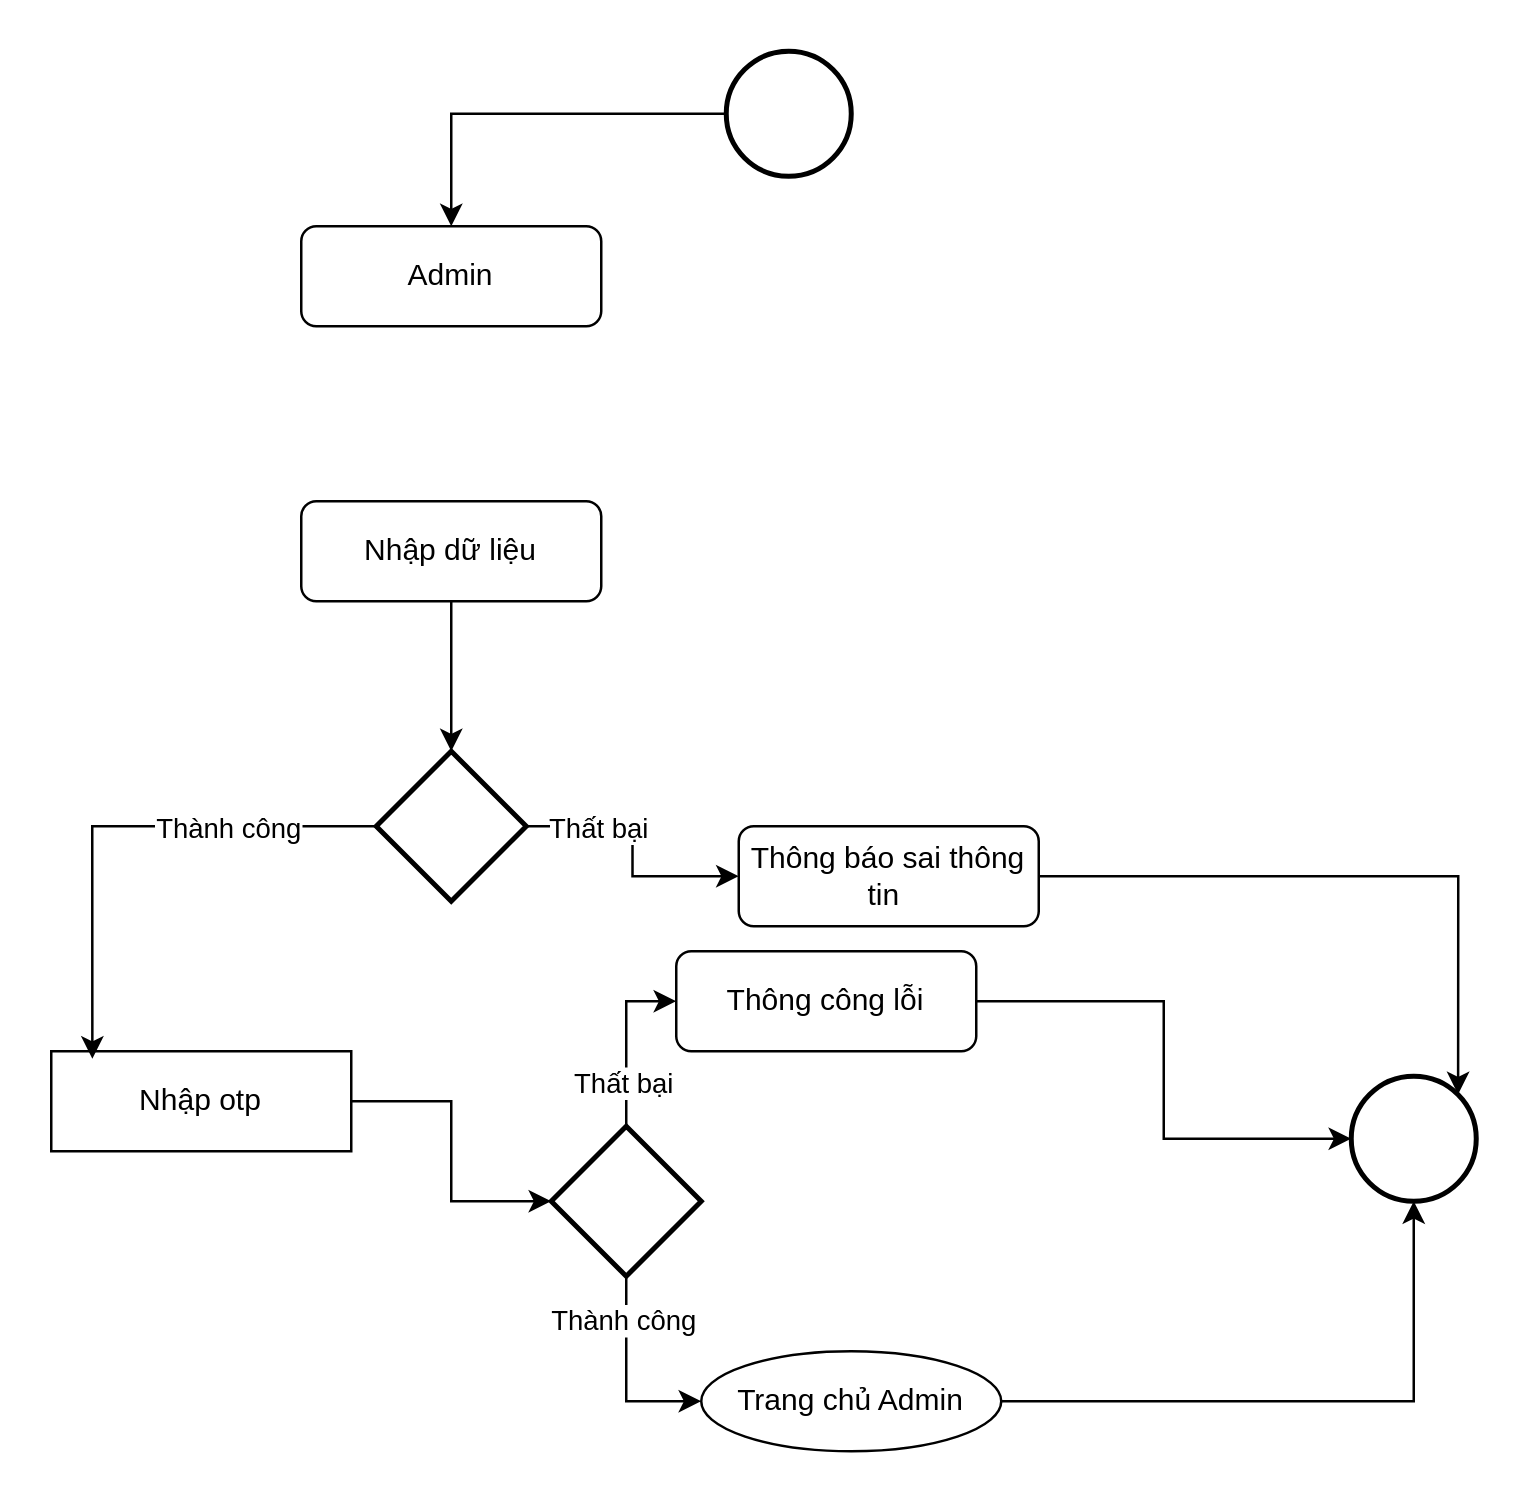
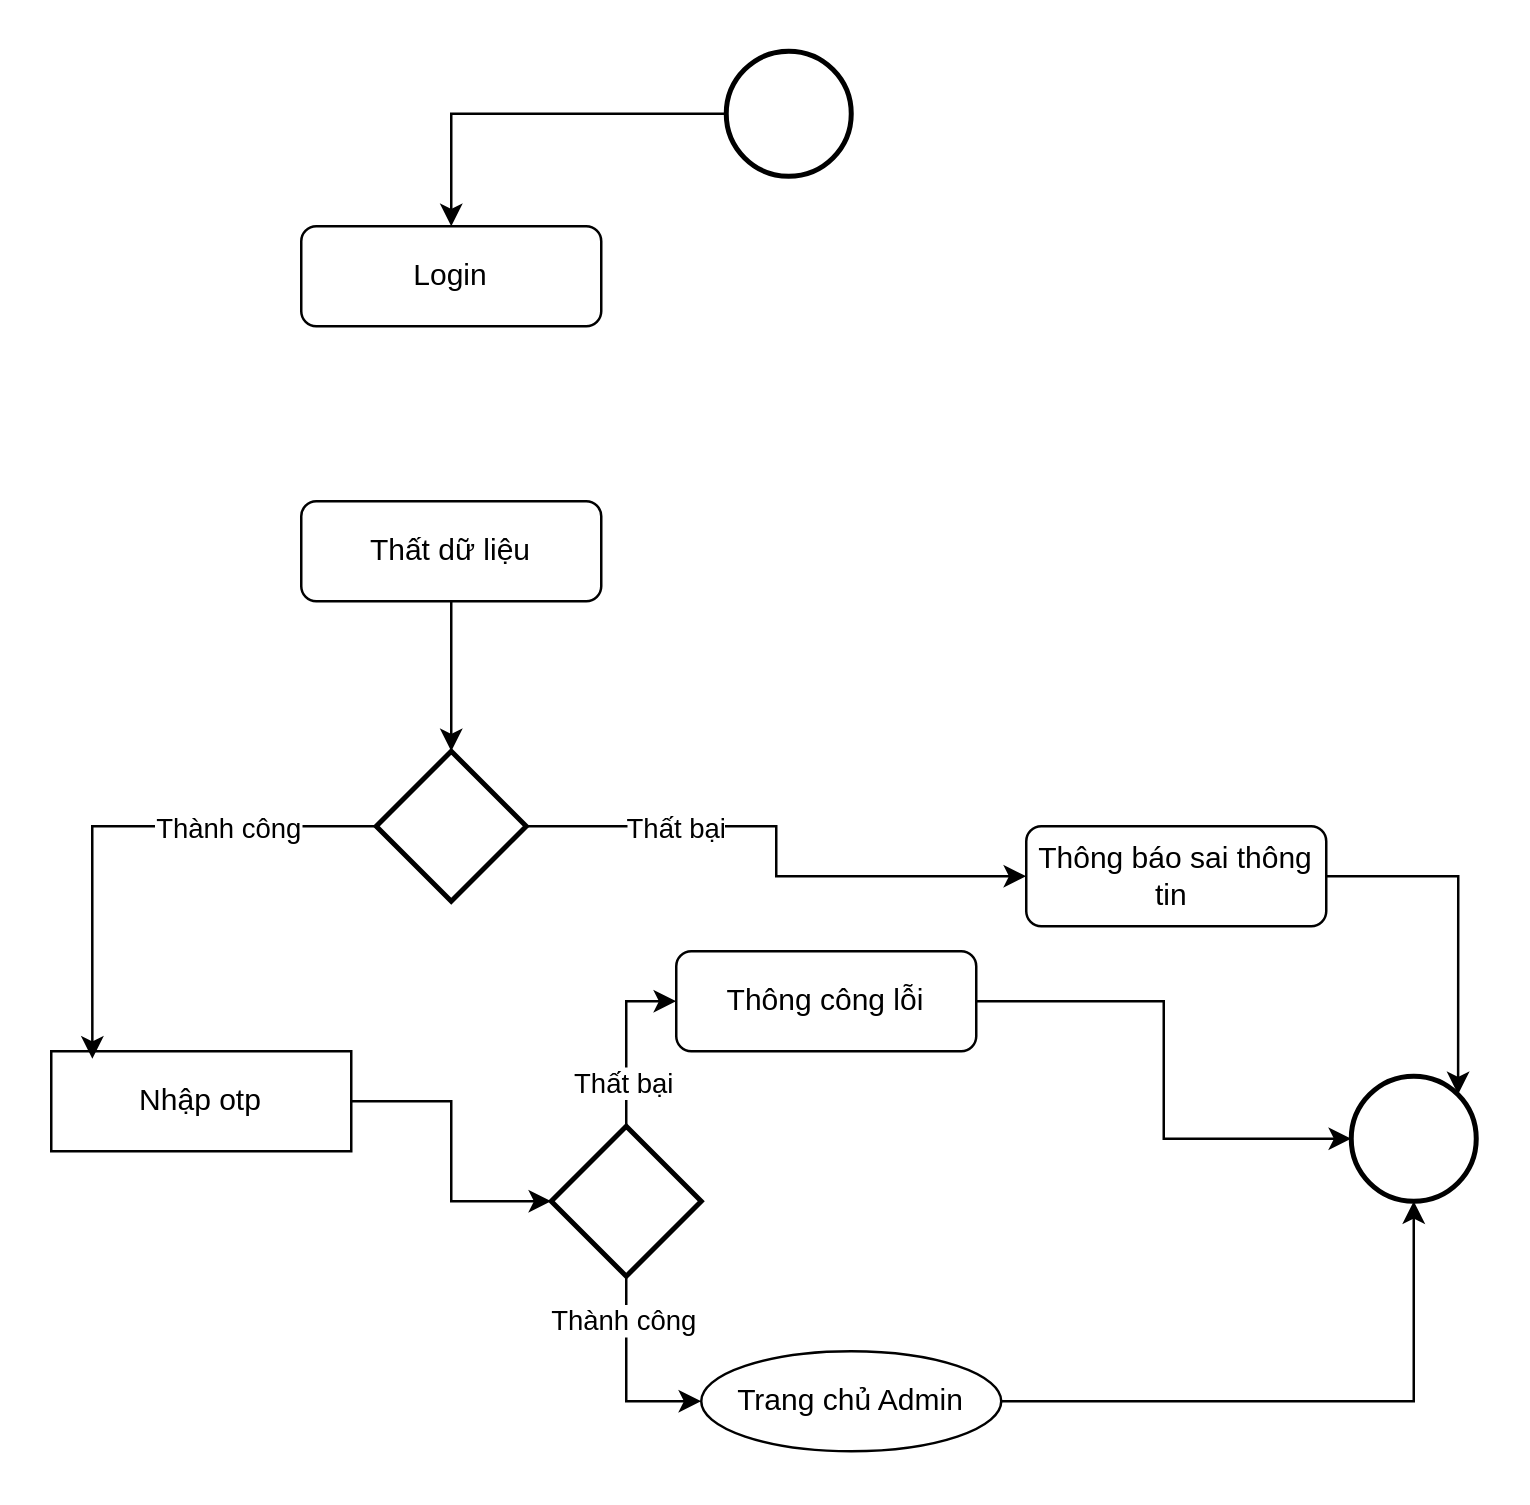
node "Admin": label "Admin" -> "Login"
node "Nhập dữ liệu": label "Nhập dữ liệu" -> "Thất dữ liệu"
node "Thông báo sai thông tin": moved (889, 876) -> (1176, 876)
